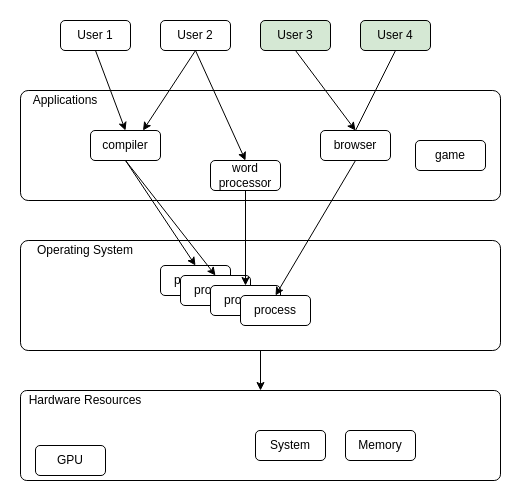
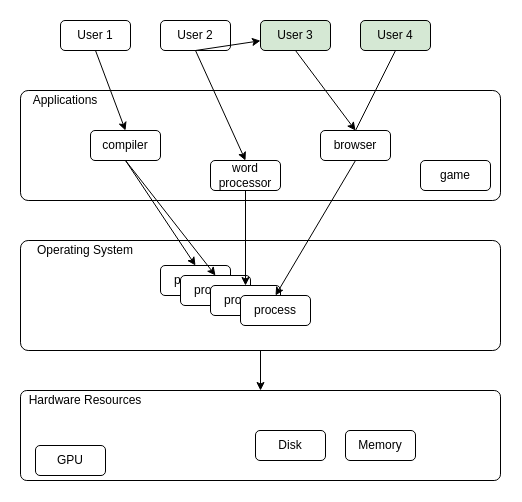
edge "User 2" -> "compiler": now "User 2" -> "User 3"
node "game": moved (451, 156) -> (456, 176)
node "System": label "System" -> "Disk"
